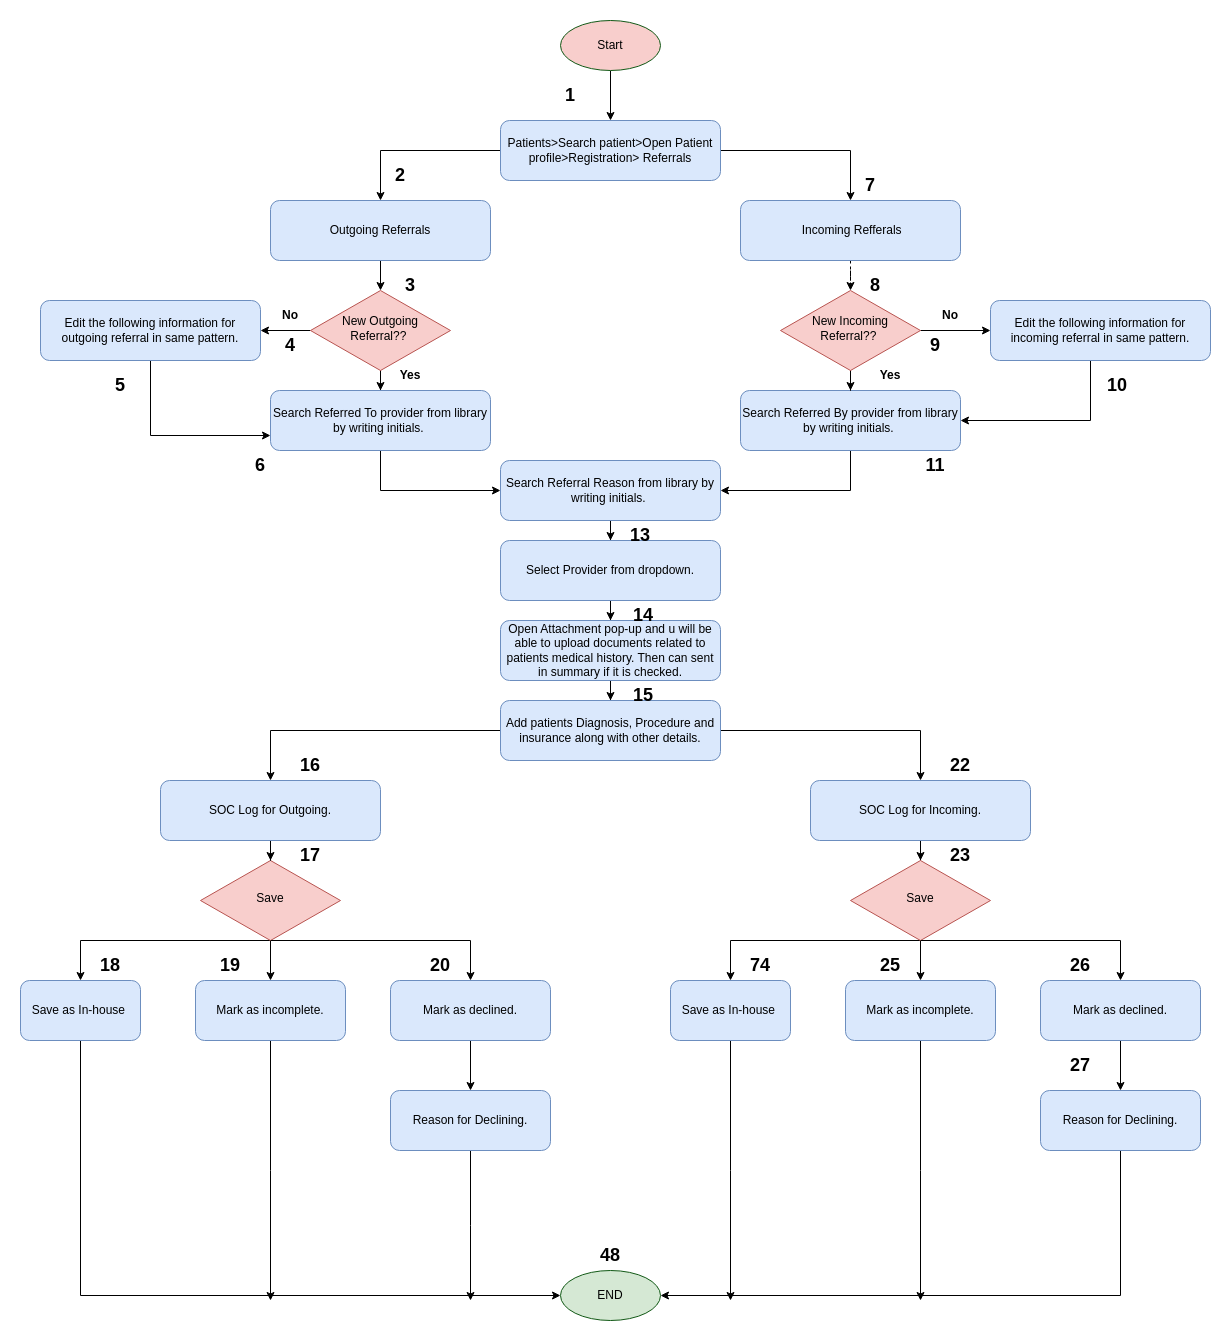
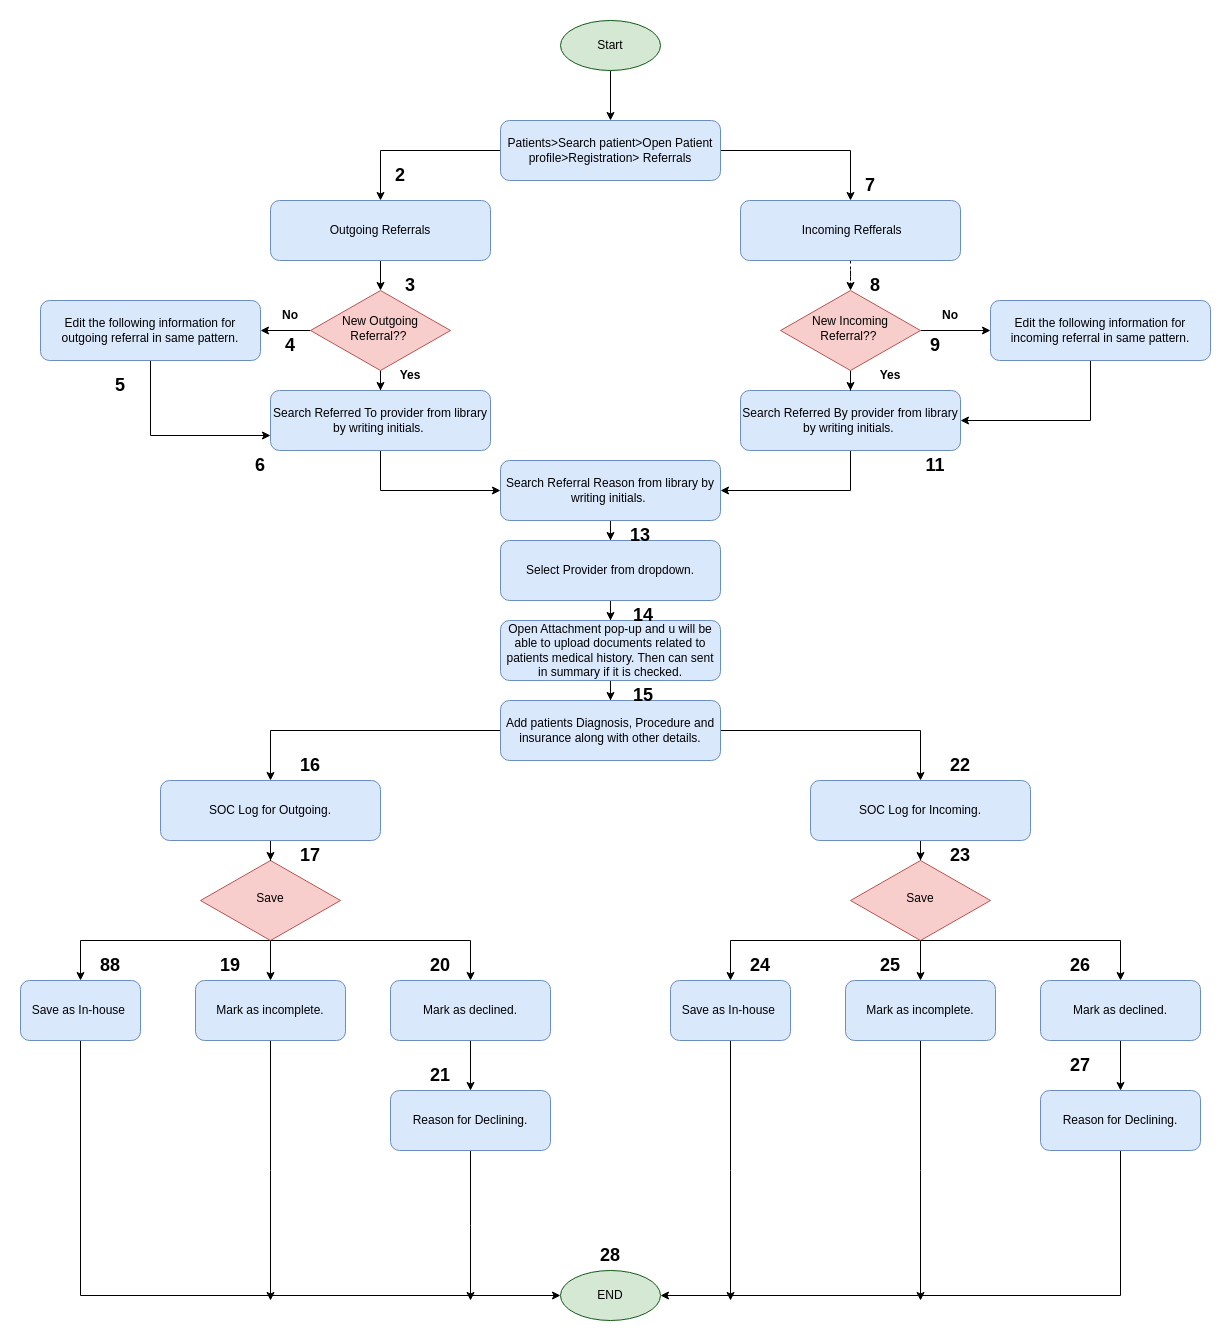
node "Start": fillcolor #f8cecc -> #d5e8d4
node "1": removed
node "10": removed
node "18": label "18" -> "88"
node "74": label "74" -> "24"
node "21": added
node "48": label "48" -> "28"
